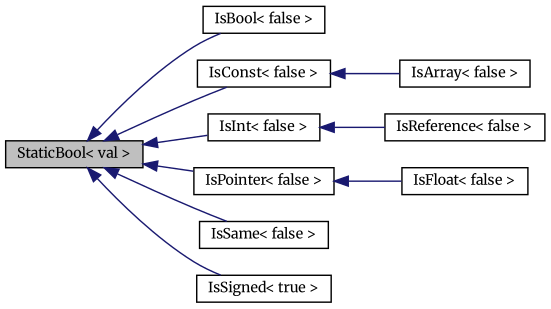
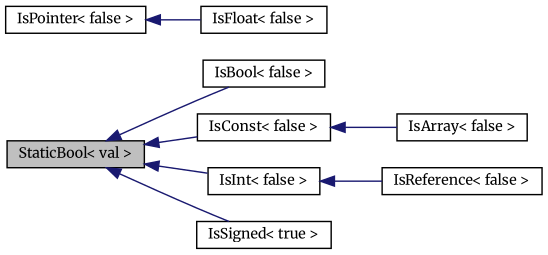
edge "IsPointer< false >" -> "StaticBool< val >": removed
node "IsSame< false >": removed
